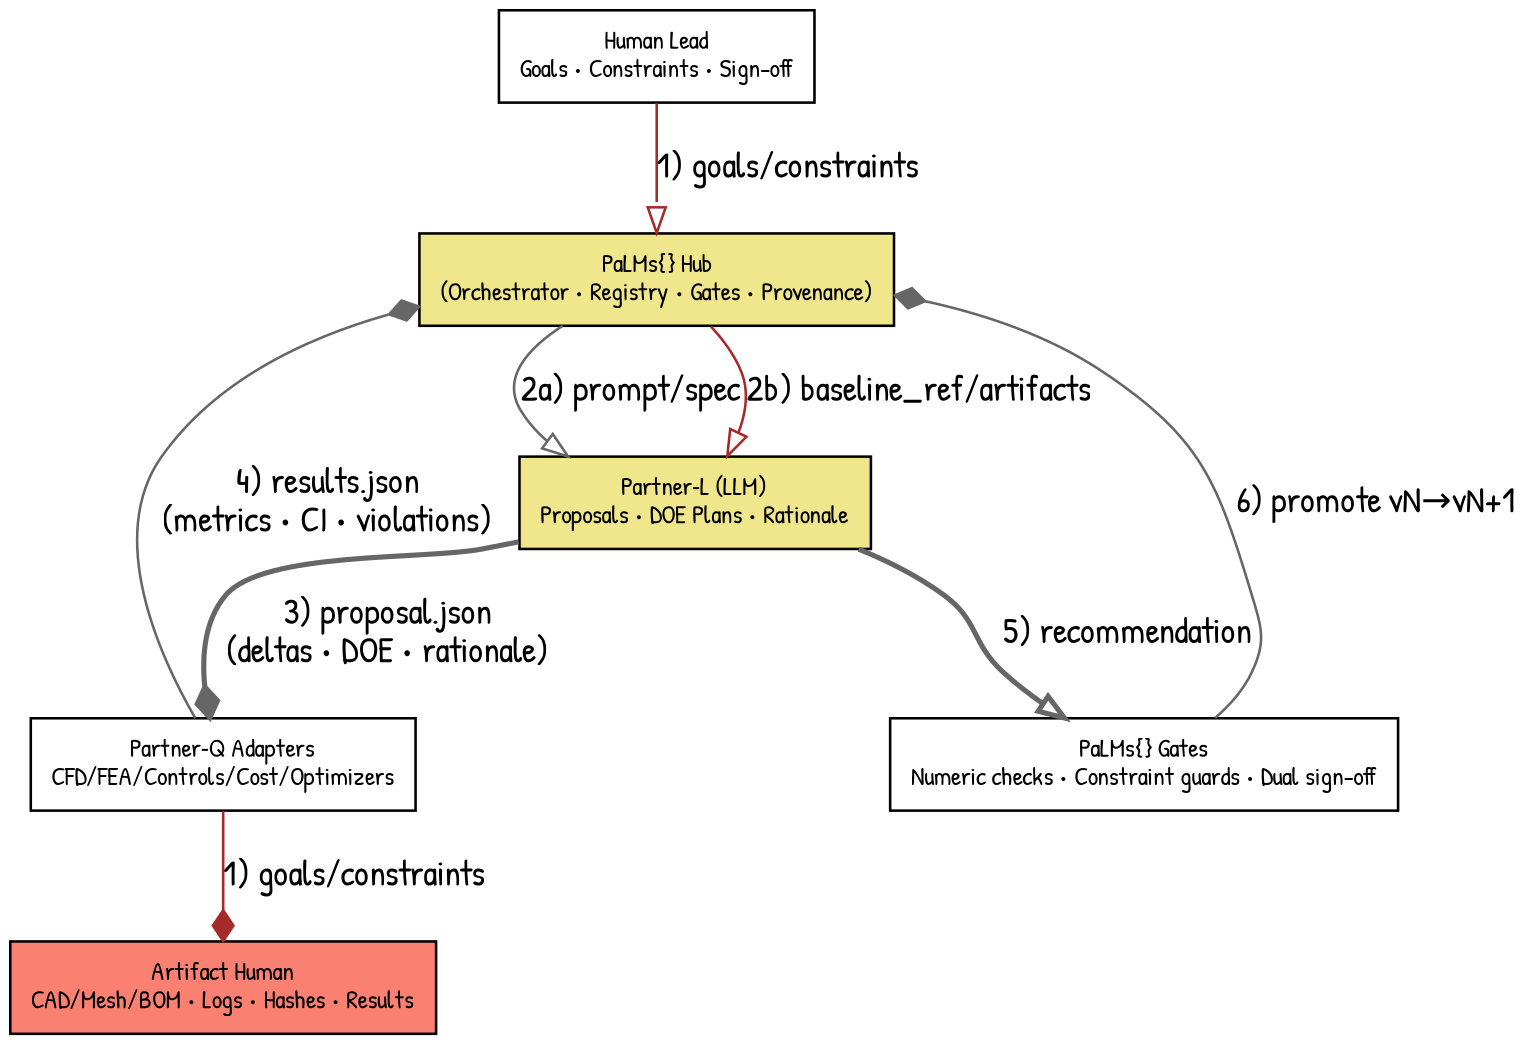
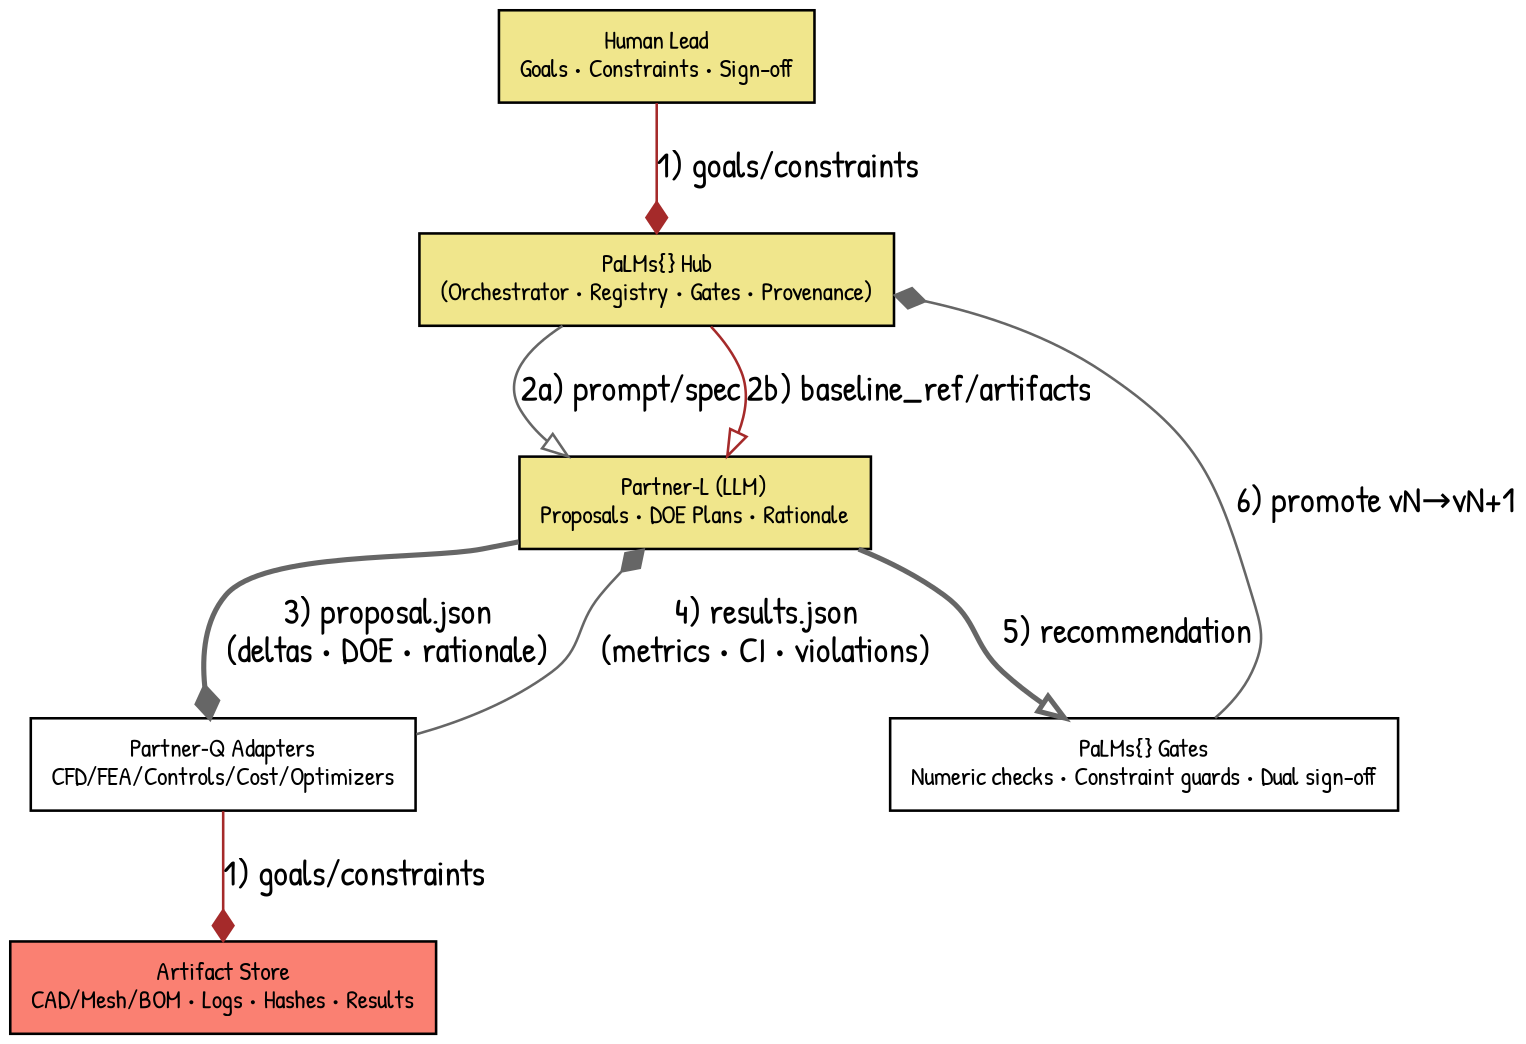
node "Human Lead Goals • Constraints • Sign-off": fillcolor white -> khaki
edge "Human Lead Goals • Constraints • Sign-off" -> "PaLMs{} Hub (Orchestrator • Registry • Gates • Provenance)": arrowhead onormal -> diamond
edge "Partner‑Q Adapters CFD/FEA/Controls/Cost/Optimizers" -> "PaLMs{} Hub (Orchestrator • Registry • Gates • Provenance)": now "Partner‑Q Adapters CFD/FEA/Controls/Cost/Optimizers" -> "Partner‑L (LLM) Proposals • DOE Plans • Rationale"
node "Artifact Human CAD/Mesh/BOM • Logs • Hashes • Results": label "Artifact Human CAD/Mesh/BOM • Logs • Hashes • Results" -> "Artifact Store CAD/Mesh/BOM • Logs • Hashes • Results"
